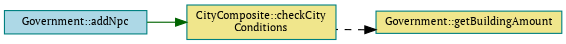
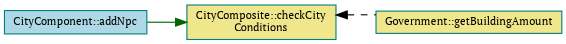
node "Government::addNpc": label "Government::addNpc" -> "CityComponent::addNpc"
edge "CityComposite::checkCity Conditions" -> "Government::getBuildingAmount": reversed
